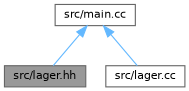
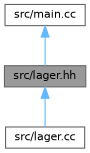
edge "src/lager.cc" -> "src/main.cc": now "src/lager.cc" -> "src/lager.hh"
